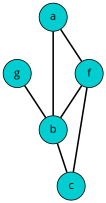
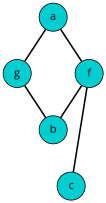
edge "a" -- "b": now "a" -- "g"
edge "b" -- "c": removed
